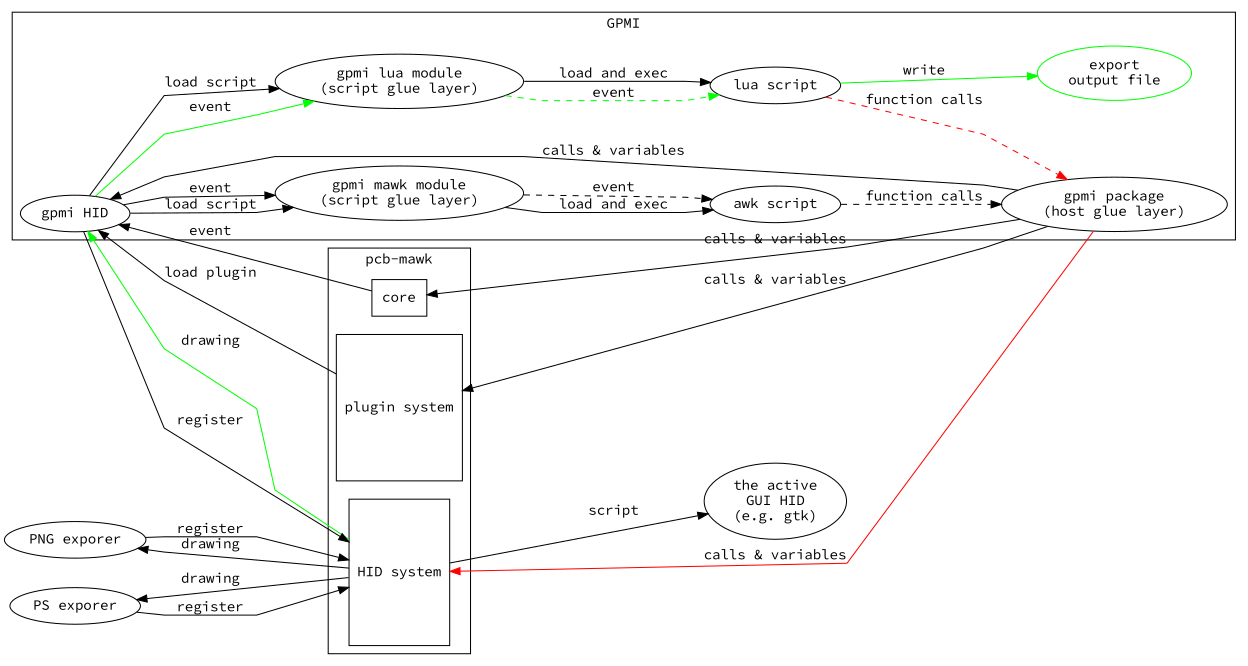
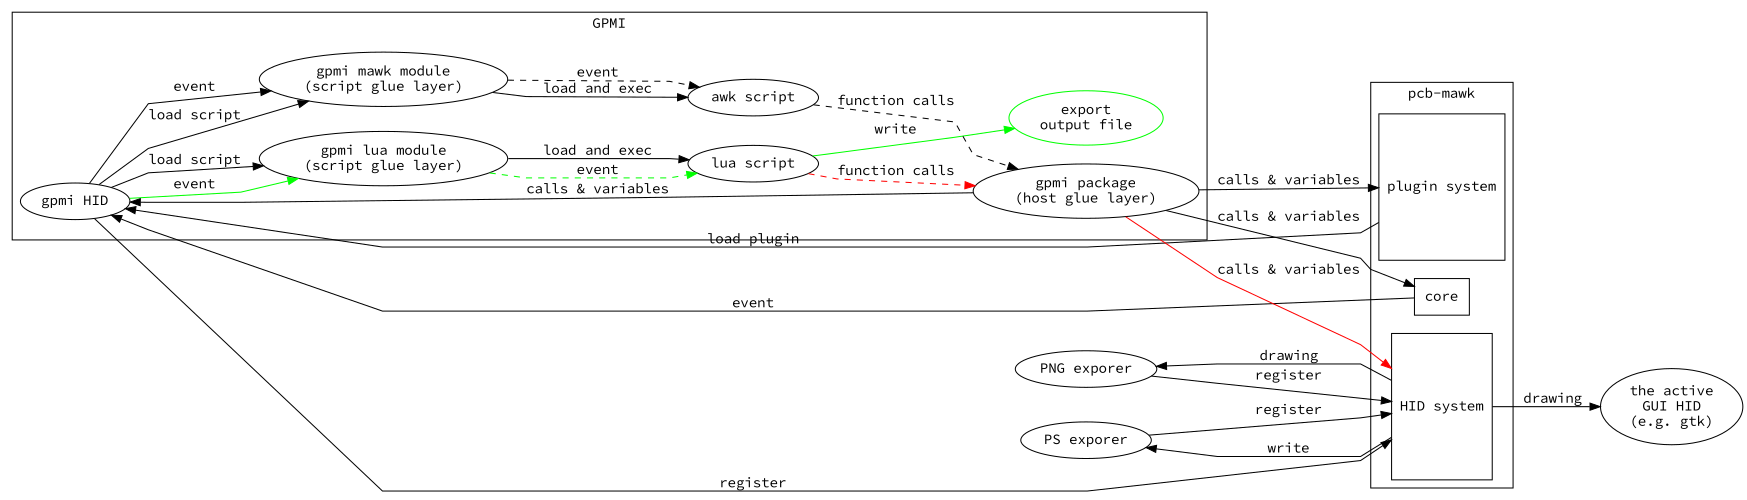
edge "HID system" -> "gpmi HID": removed, label "drawing"
edge "HID system" -> "the active GUI HID (e.g. gtk)": label "script" -> "drawing"
edge "HID system" -> "PS exporer": label "drawing" -> "write"
